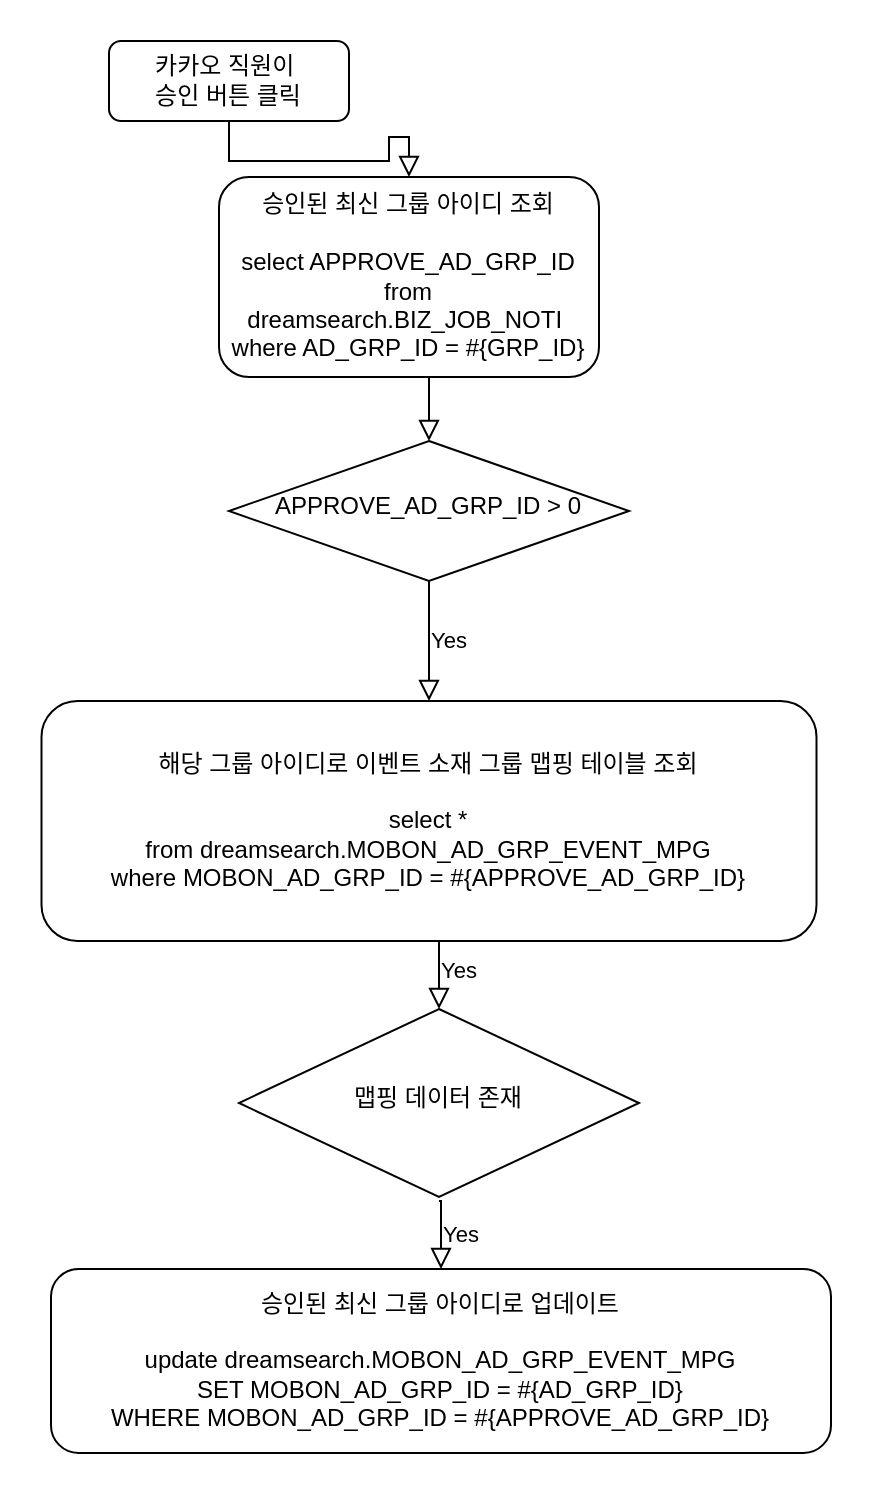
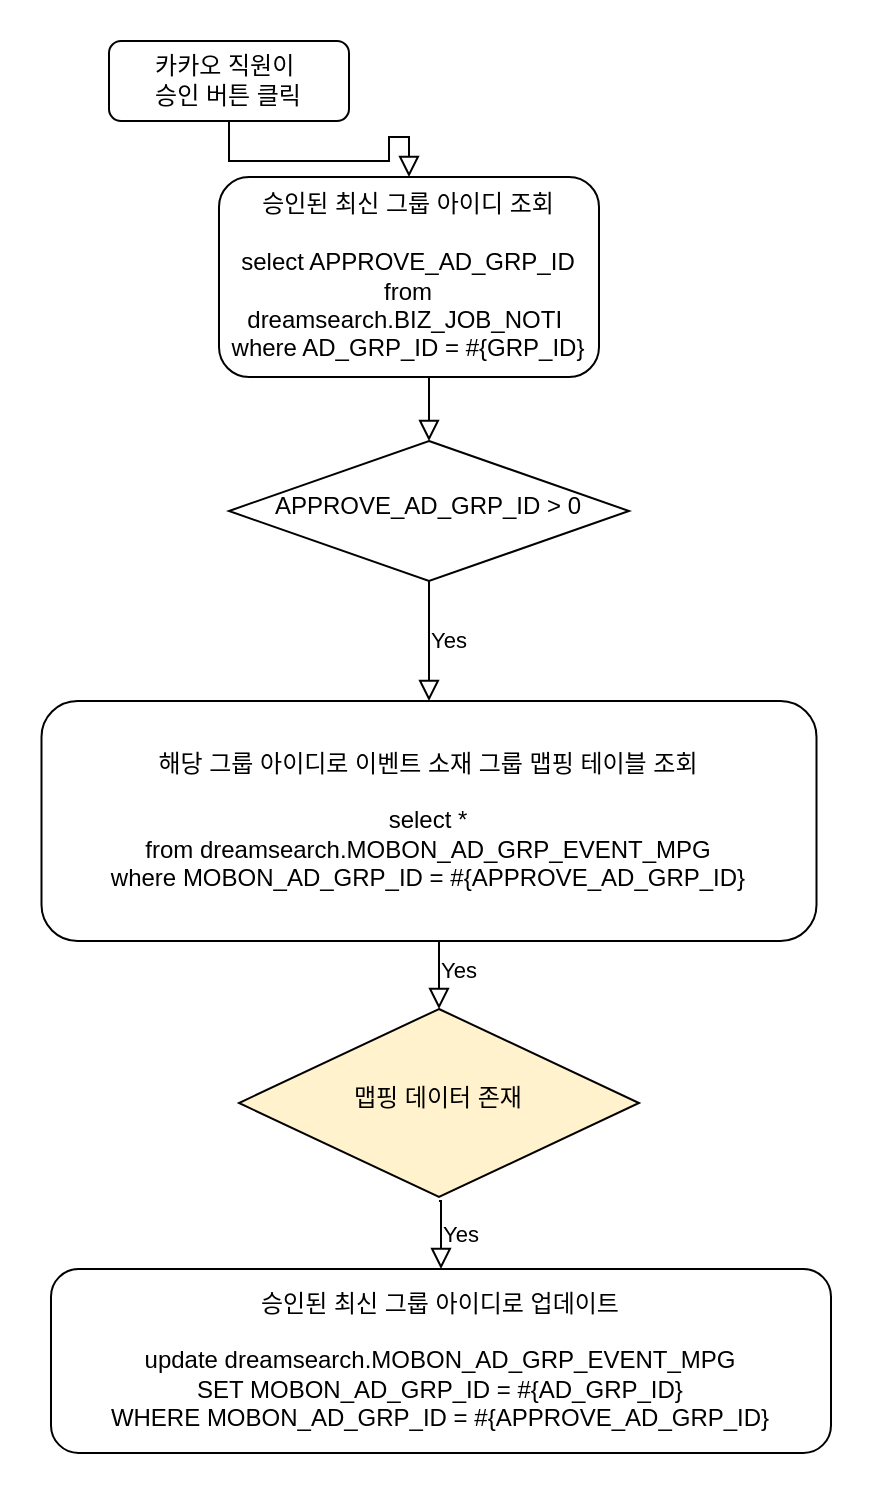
node "맵핑 데이터 존재": fillcolor #ffffff -> #fff2cc
